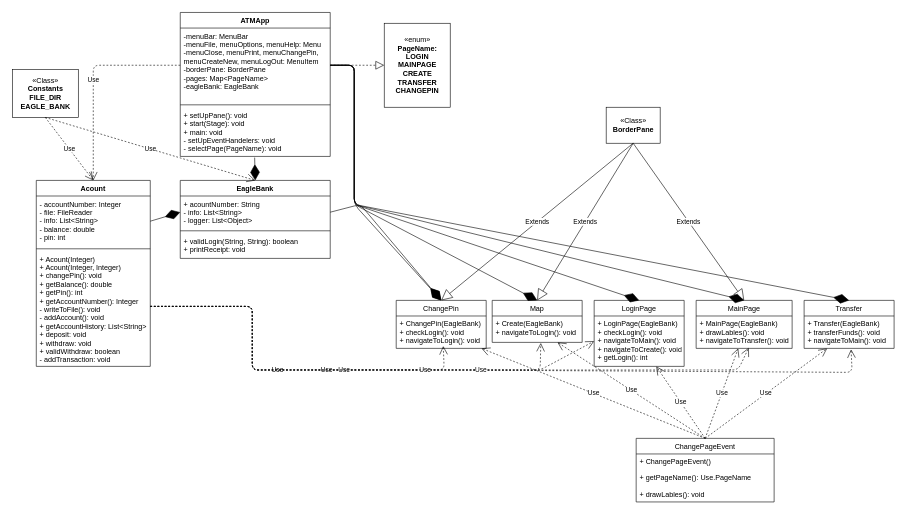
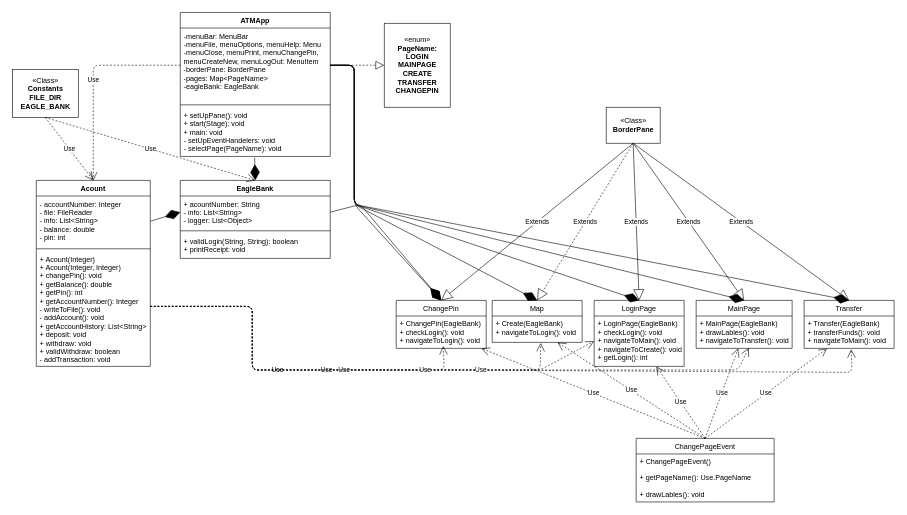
edge "«Class» BorderPane" -> "Map": style solid -> dashed
edge "«Class» BorderPane" -> "LoginPage": added, label "Extends"
edge "«Class» BorderPane" -> "Transfer": added, label "Extends"
